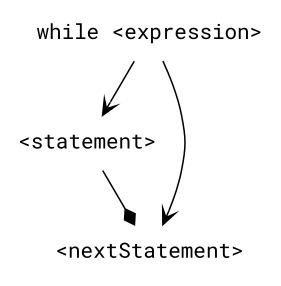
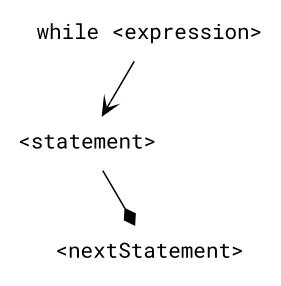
edge "while <expression>" -> "<nextStatement>": removed
